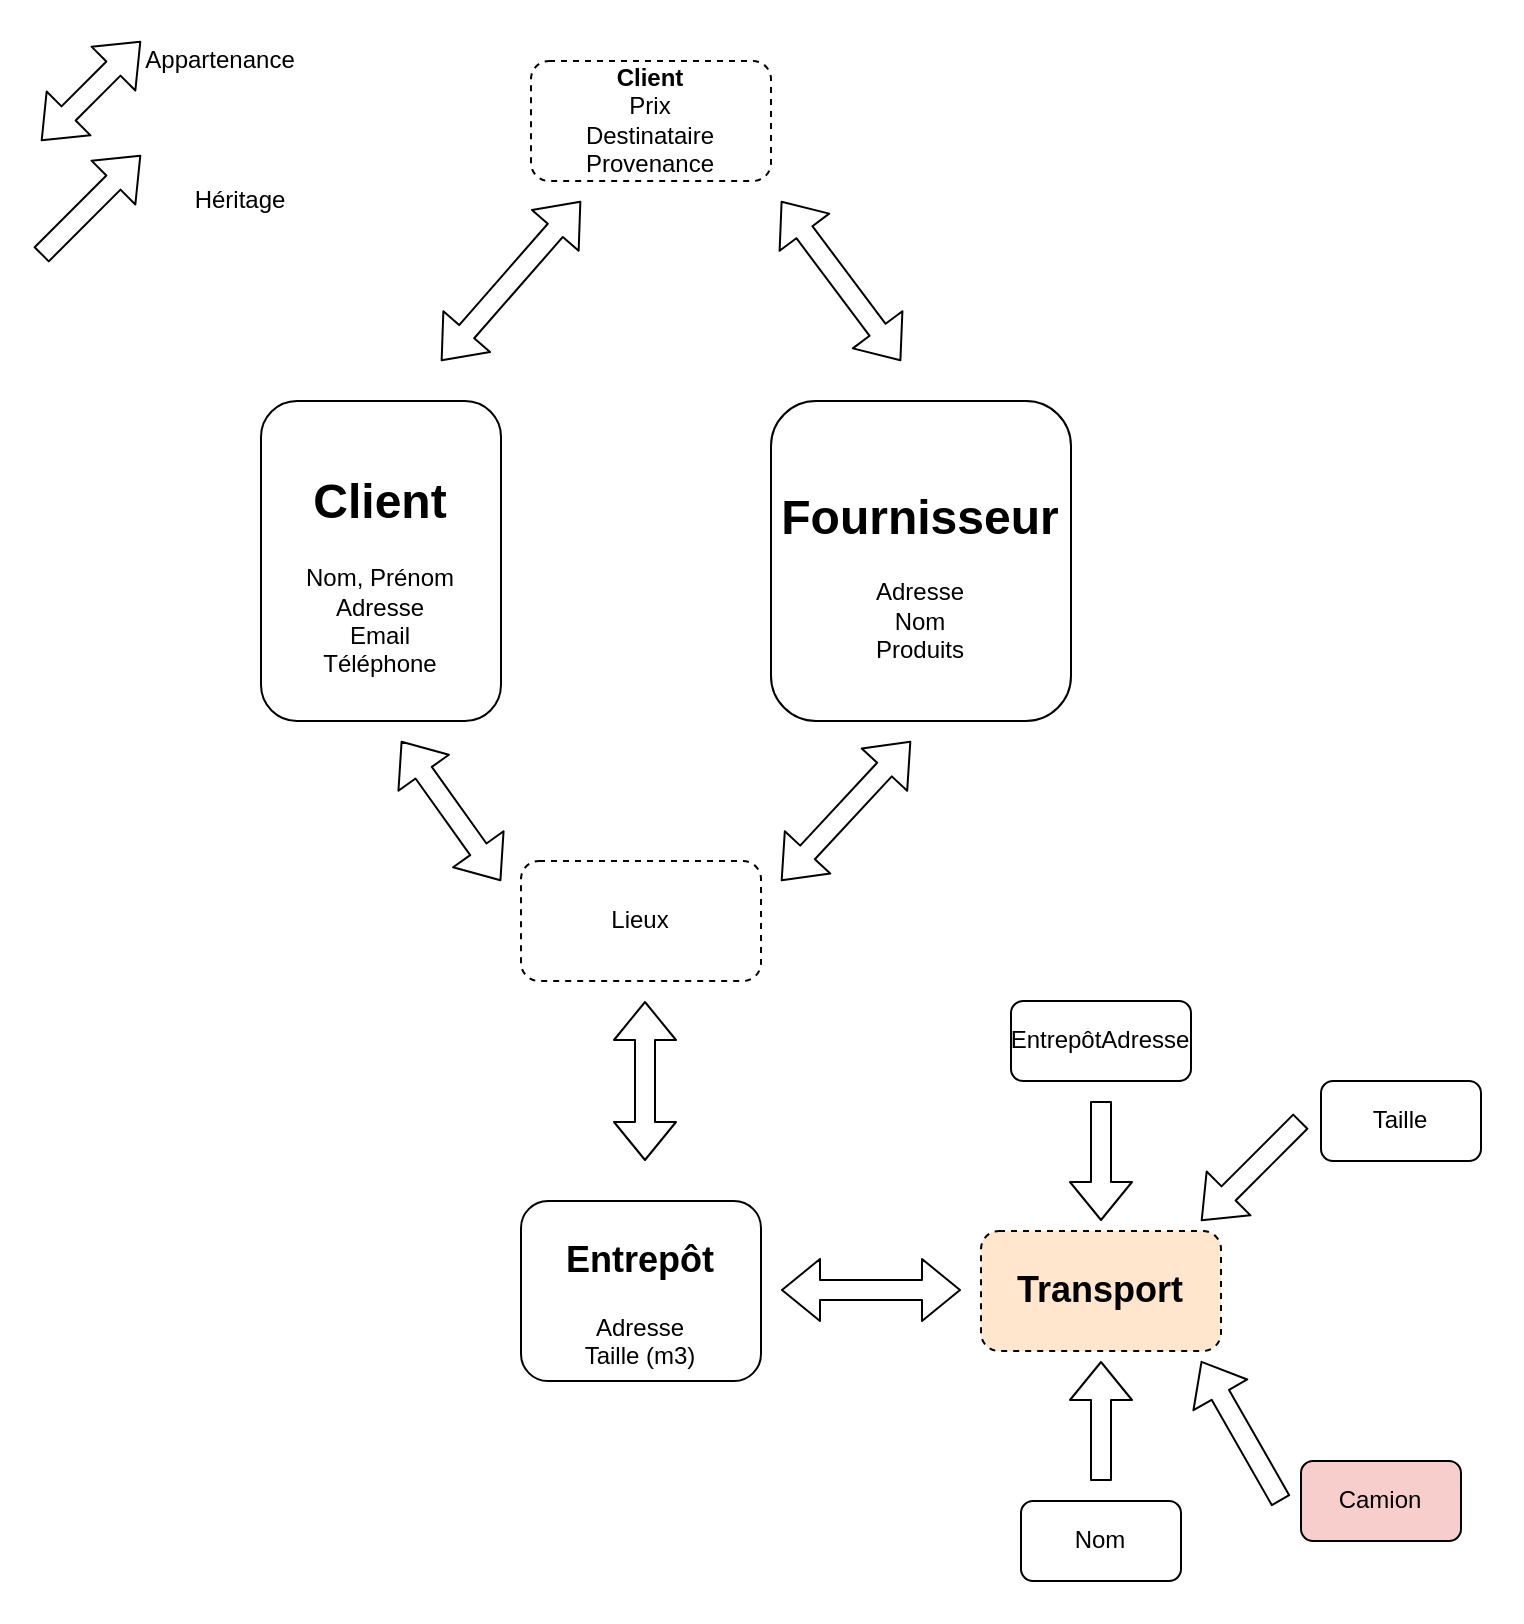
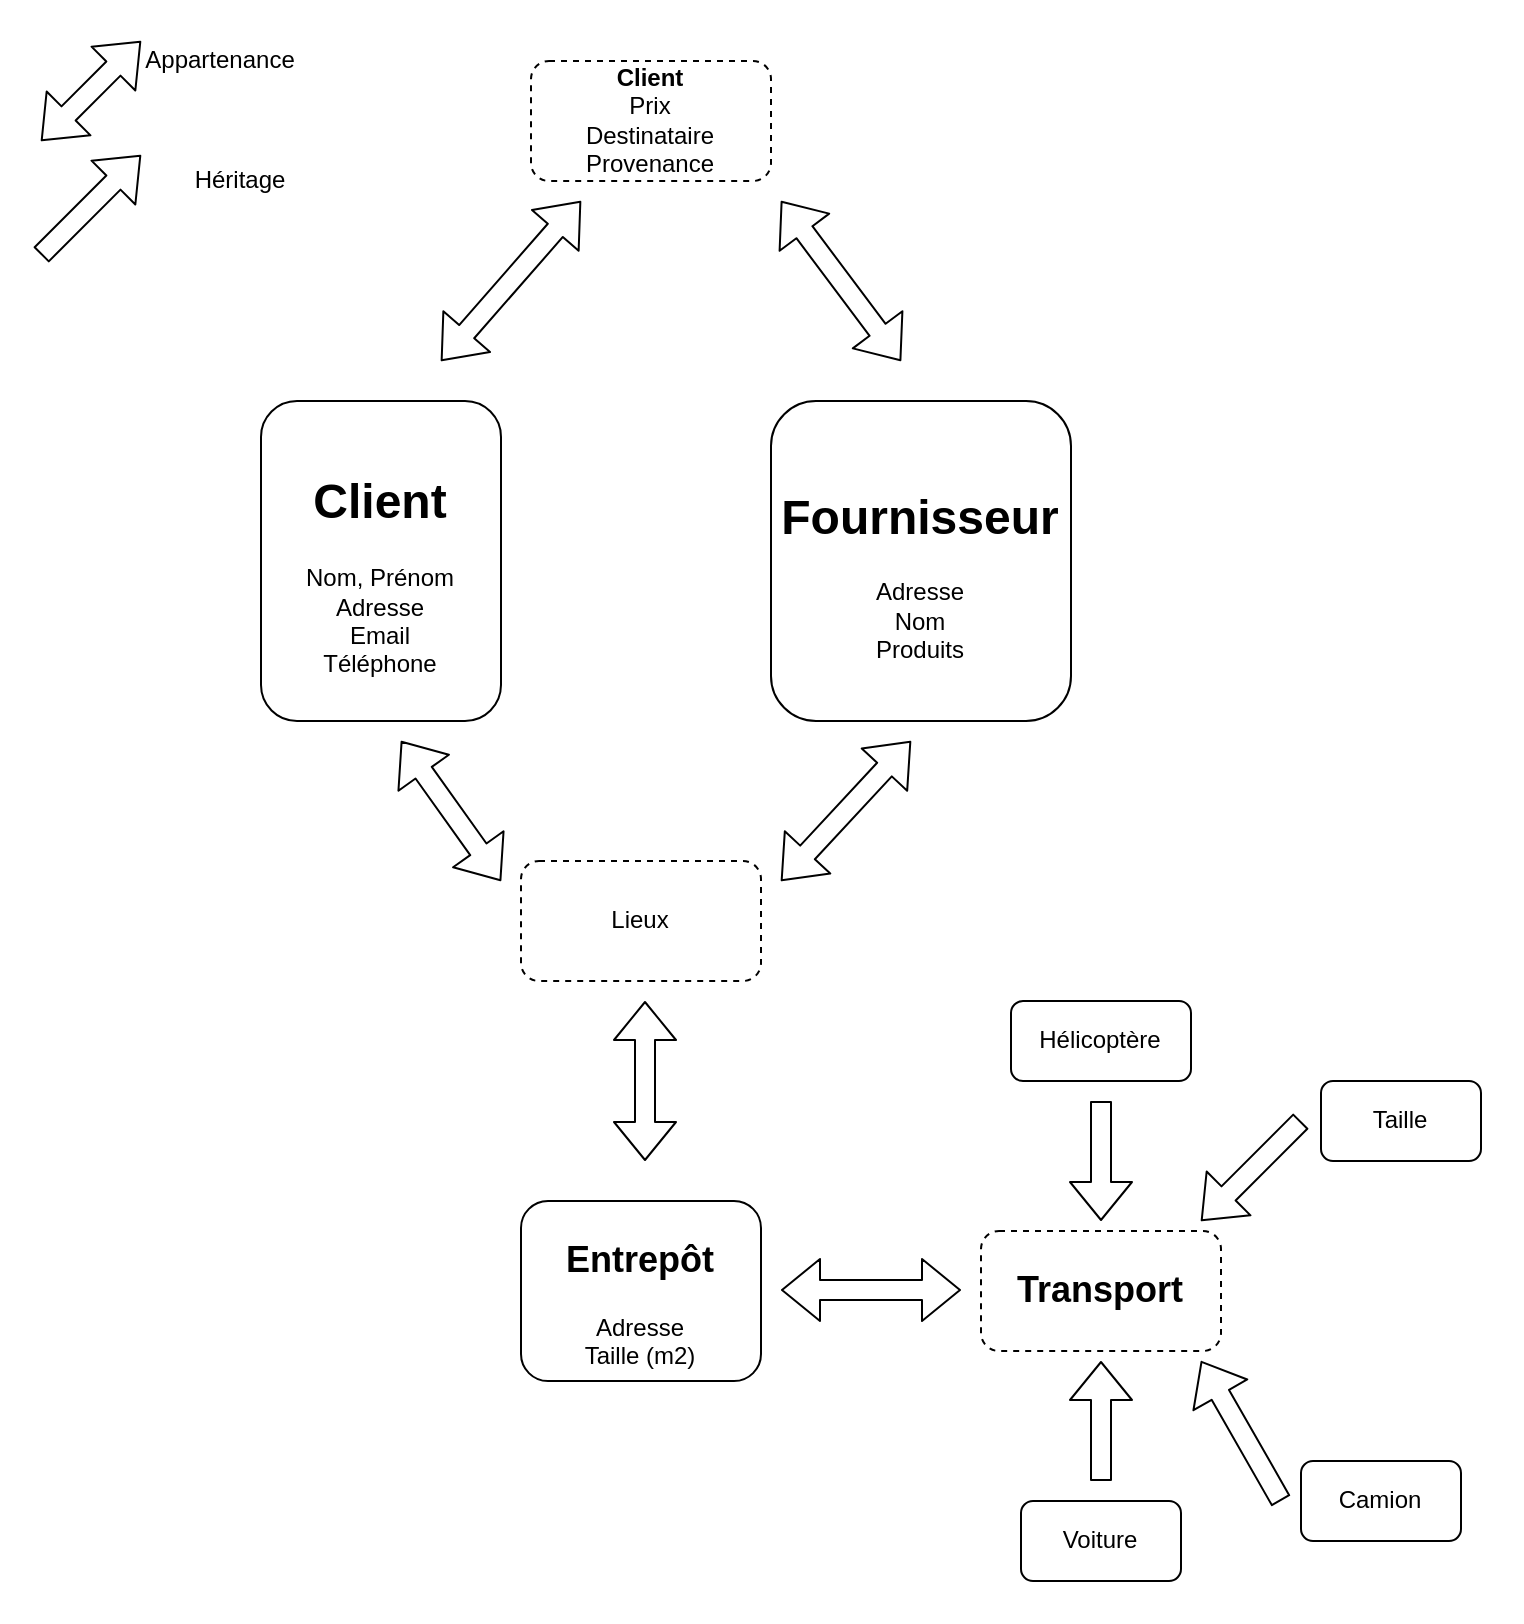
node "Héritage": moved (241, 201) -> (241, 181)
node "EntrepôtAdresse": label "EntrepôtAdresse" -> "Hélicoptère"
node "EntrepôtAdresse Taille (m3)": label "EntrepôtAdresse Taille (m3)" -> "EntrepôtAdresse Taille (m2)"
node "Transport": fillcolor #ffe6cc -> #ffffff
node "Camion": fillcolor #f8cecc -> #ffffff
node "Nom": label "Nom" -> "Voiture"
